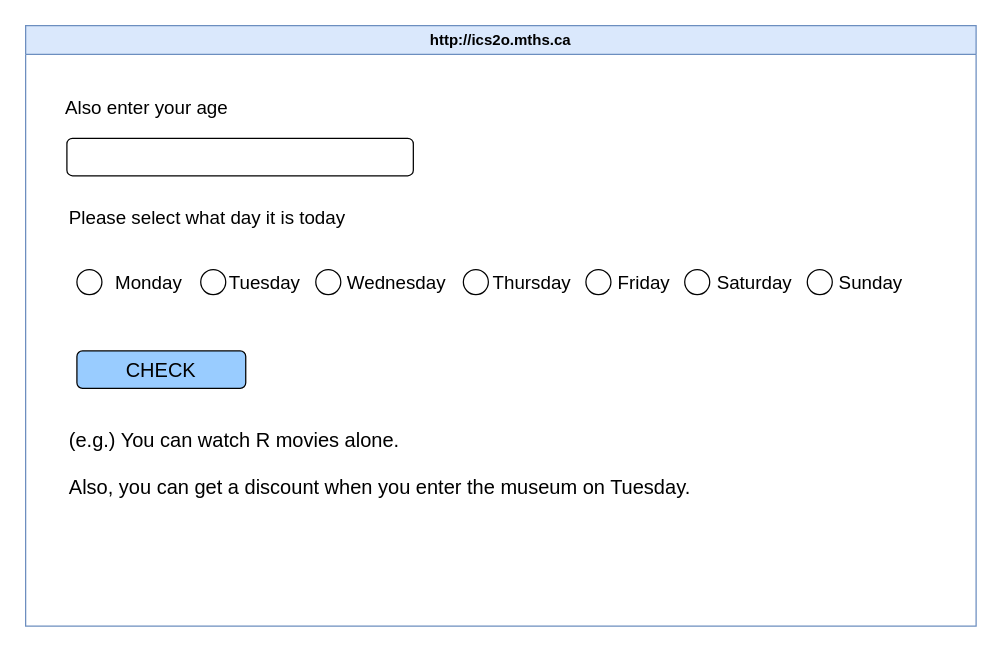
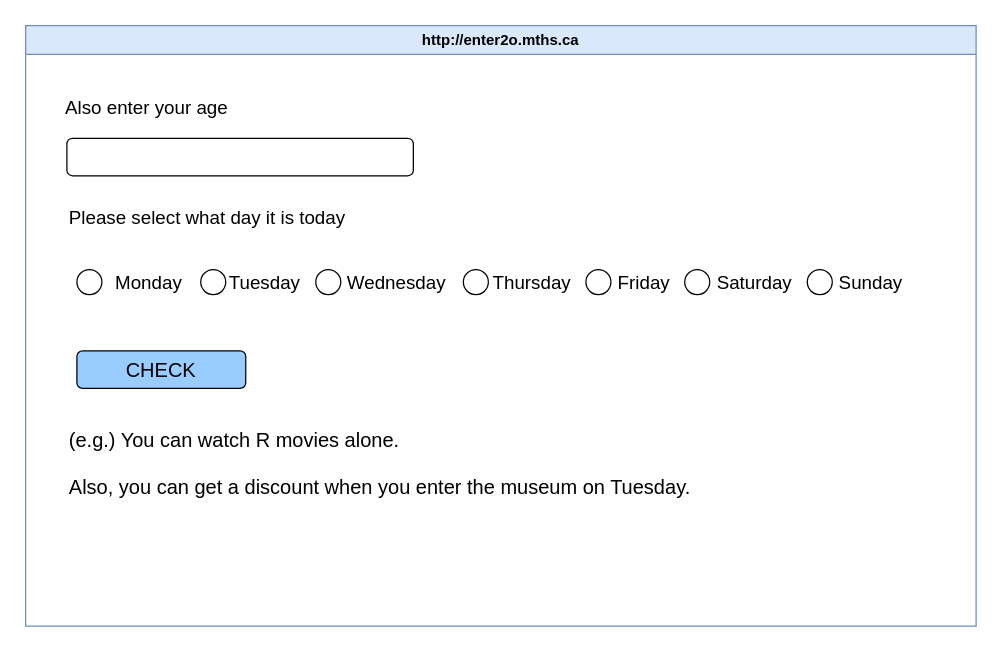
node "http://ics2o.mths.ca": label "http://ics2o.mths.ca" -> "http://enter2o.mths.ca"
